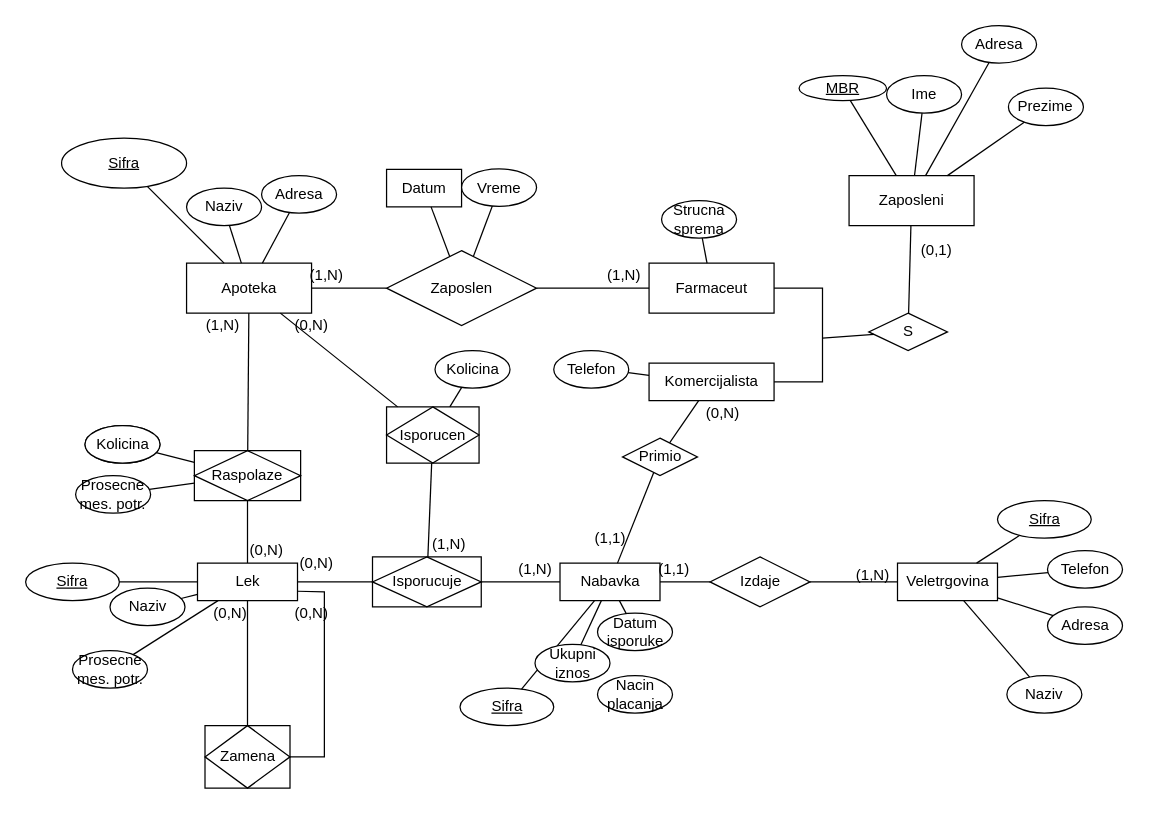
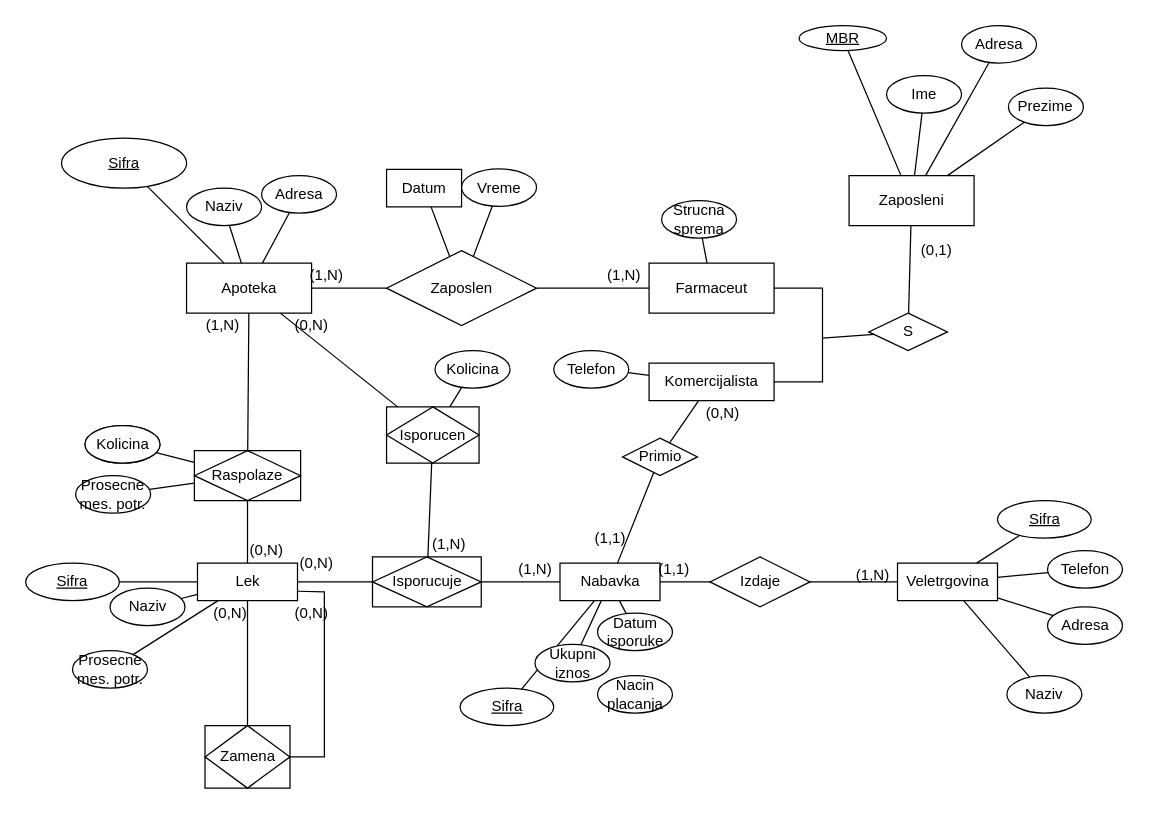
node "MBR": moved (843, 88) -> (843, 38)
